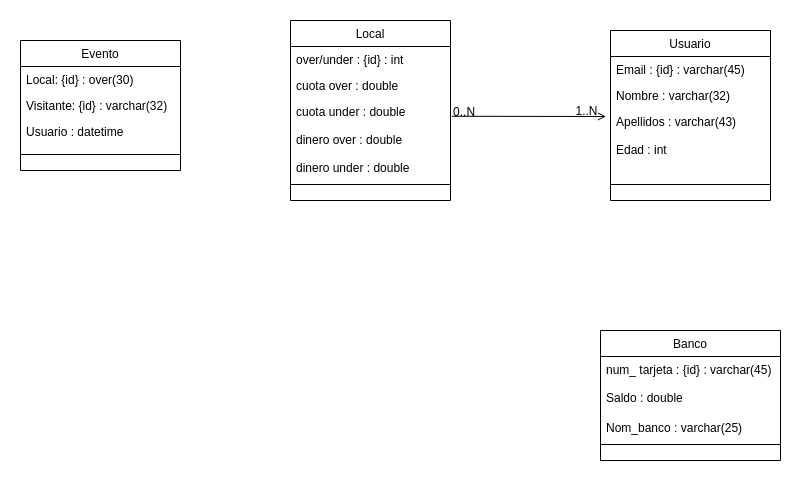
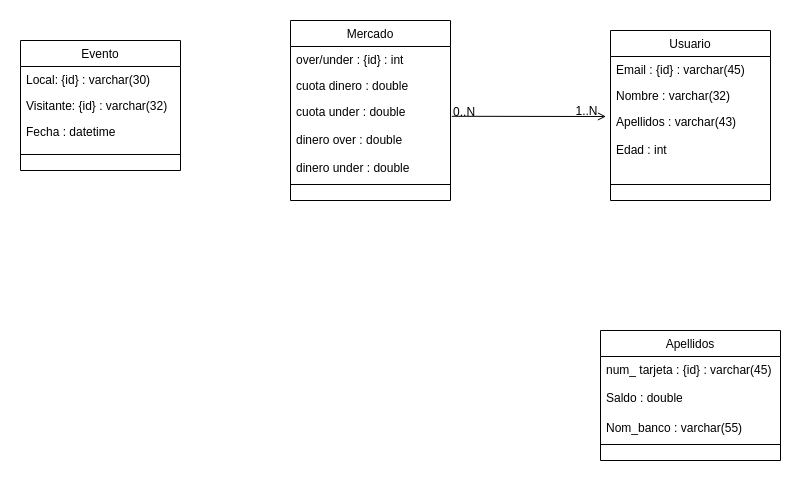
node "Local": label "Local" -> "Mercado"
node "Local: {id} : over(30)": label "Local: {id} : over(30)" -> "Local: {id} : varchar(30)"
node "cuota over : double": label "cuota over : double" -> "cuota dinero : double"
node "Usuario : datetime": label "Usuario : datetime" -> "Fecha : datetime"
node "Banco": label "Banco" -> "Apellidos"
node "Nom_banco : varchar(25)": label "Nom_banco : varchar(25)" -> "Nom_banco : varchar(55)"
